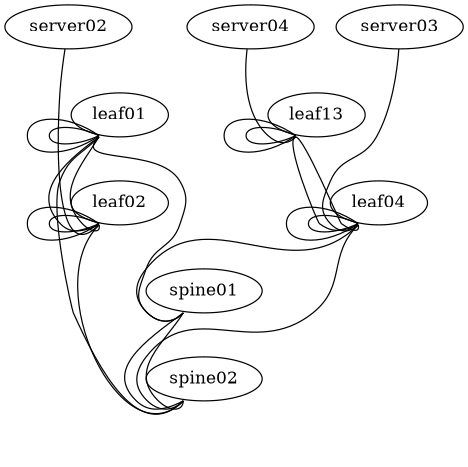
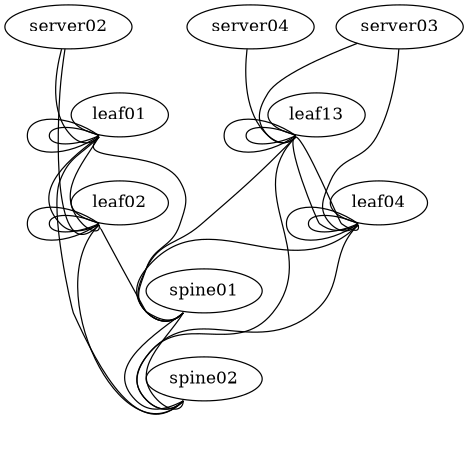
edge "server03" -- "leaf13": added
edge "server02" -- "leaf01": added
edge "leaf13" -- "spine01": added
edge "leaf02" -- "spine01": added
edge "leaf13" -- "spine02": added
